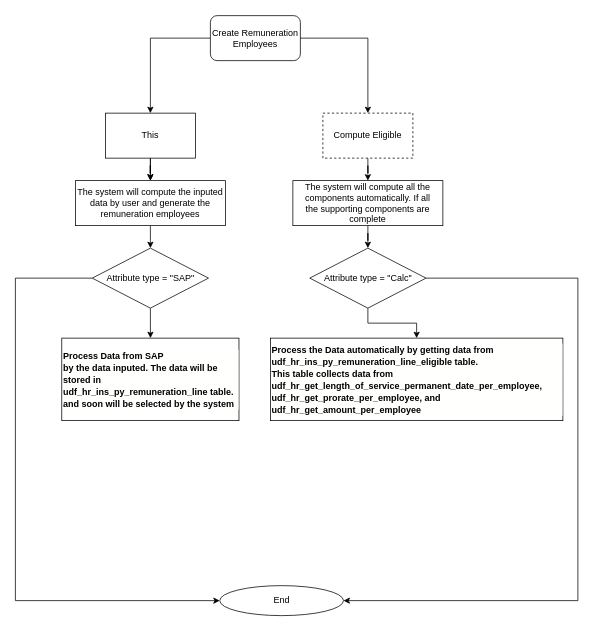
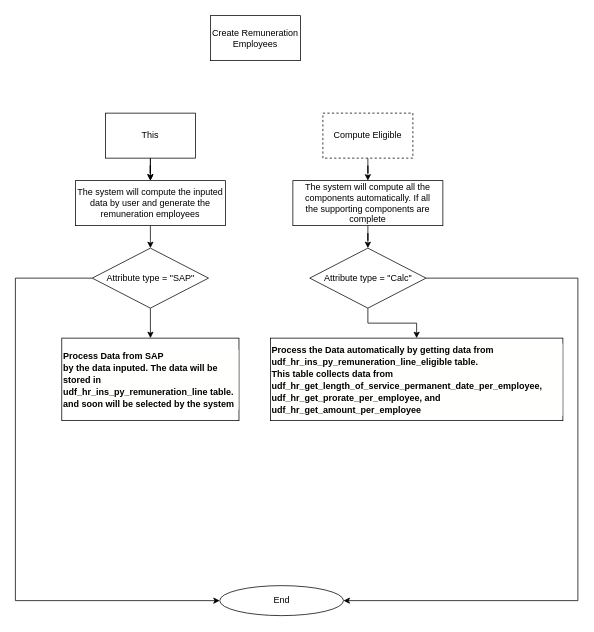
node "Create Remuneration Employees": shape rounded rectangle -> rectangle
edge "Create Remuneration Employees" -> "Compute Eligible": removed
edge "Create Remuneration Employees" -> "This": removed
